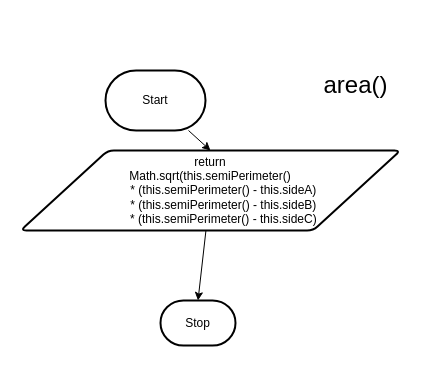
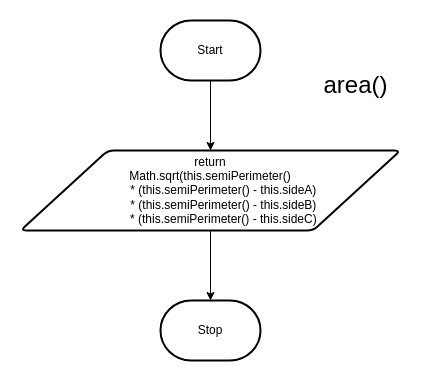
node "Start": moved (156, 101) -> (211, 51)
node "Stop": size 75x45 -> 100x60
